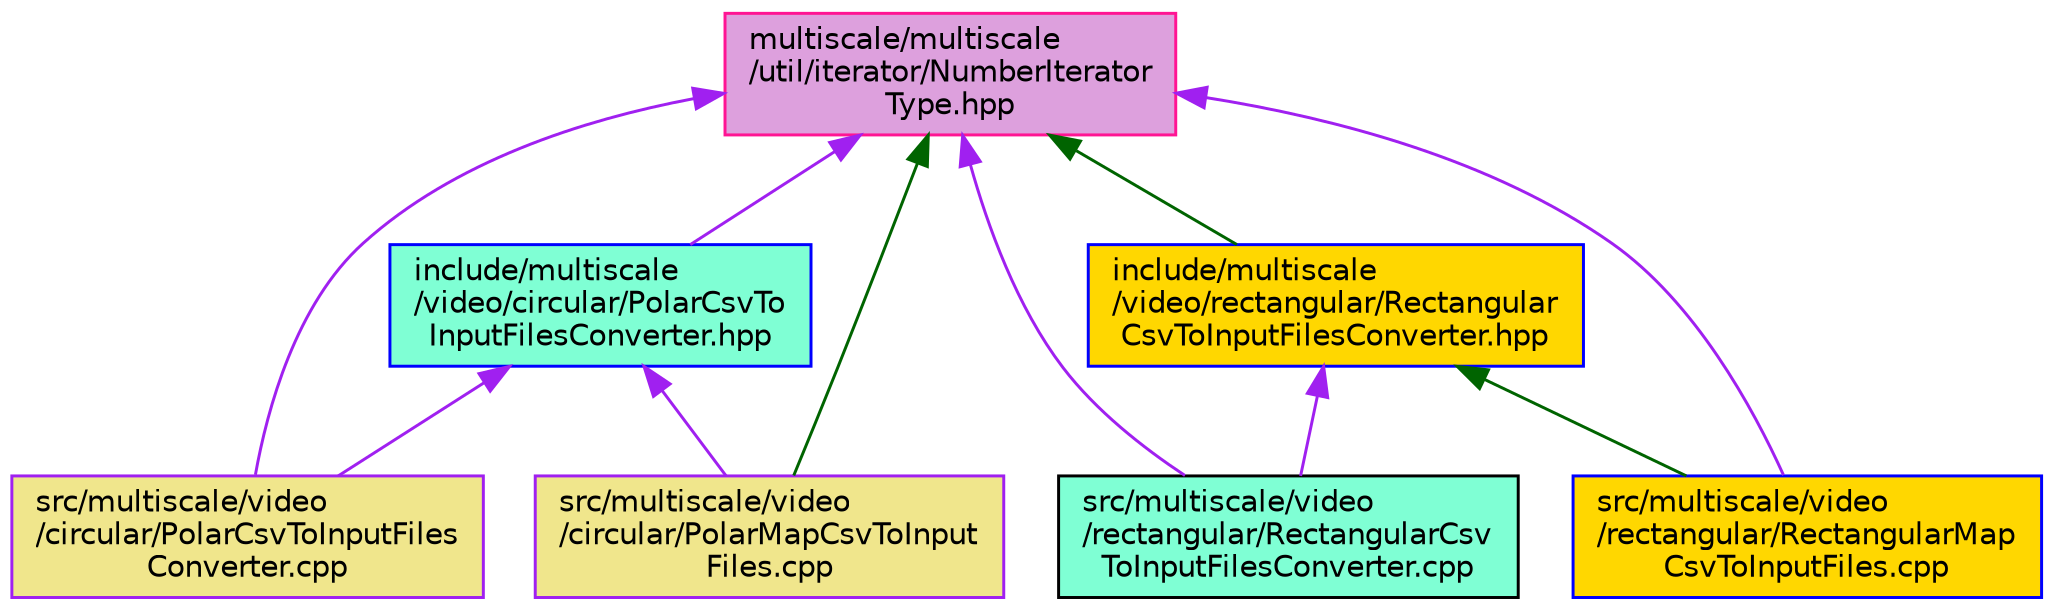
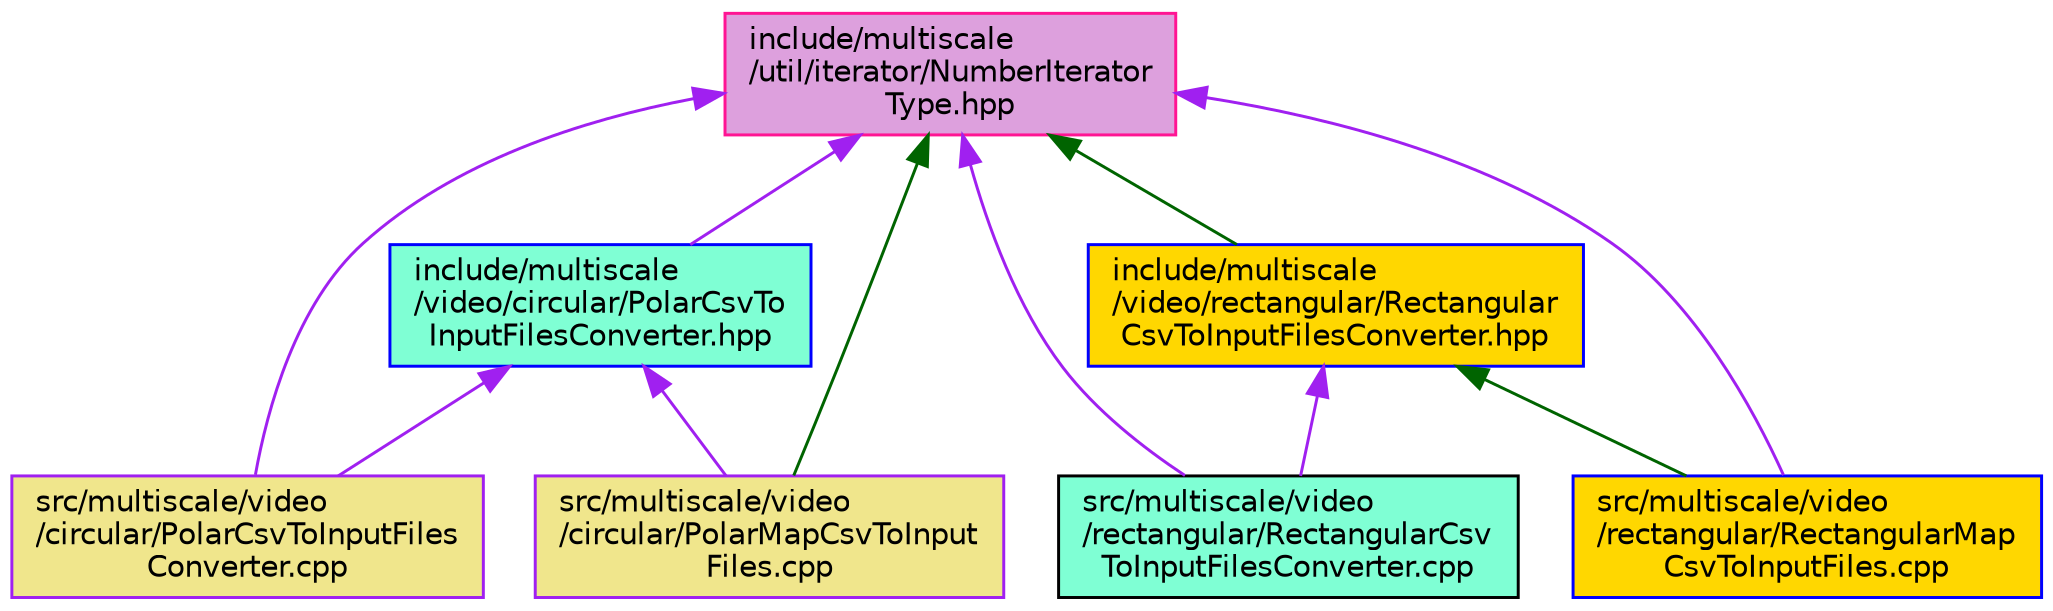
node "multiscale/multiscale /util/iterator/NumberIterator Type.hpp": label "multiscale/multiscale /util/iterator/NumberIterator Type.hpp" -> "include/multiscale /util/iterator/NumberIterator Type.hpp"
